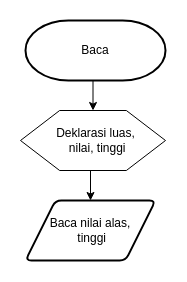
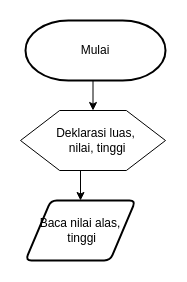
node "Baca": label "Baca" -> "Mulai"
node "Baca nilai alas, tinggi": size 130x60 -> 110x60
